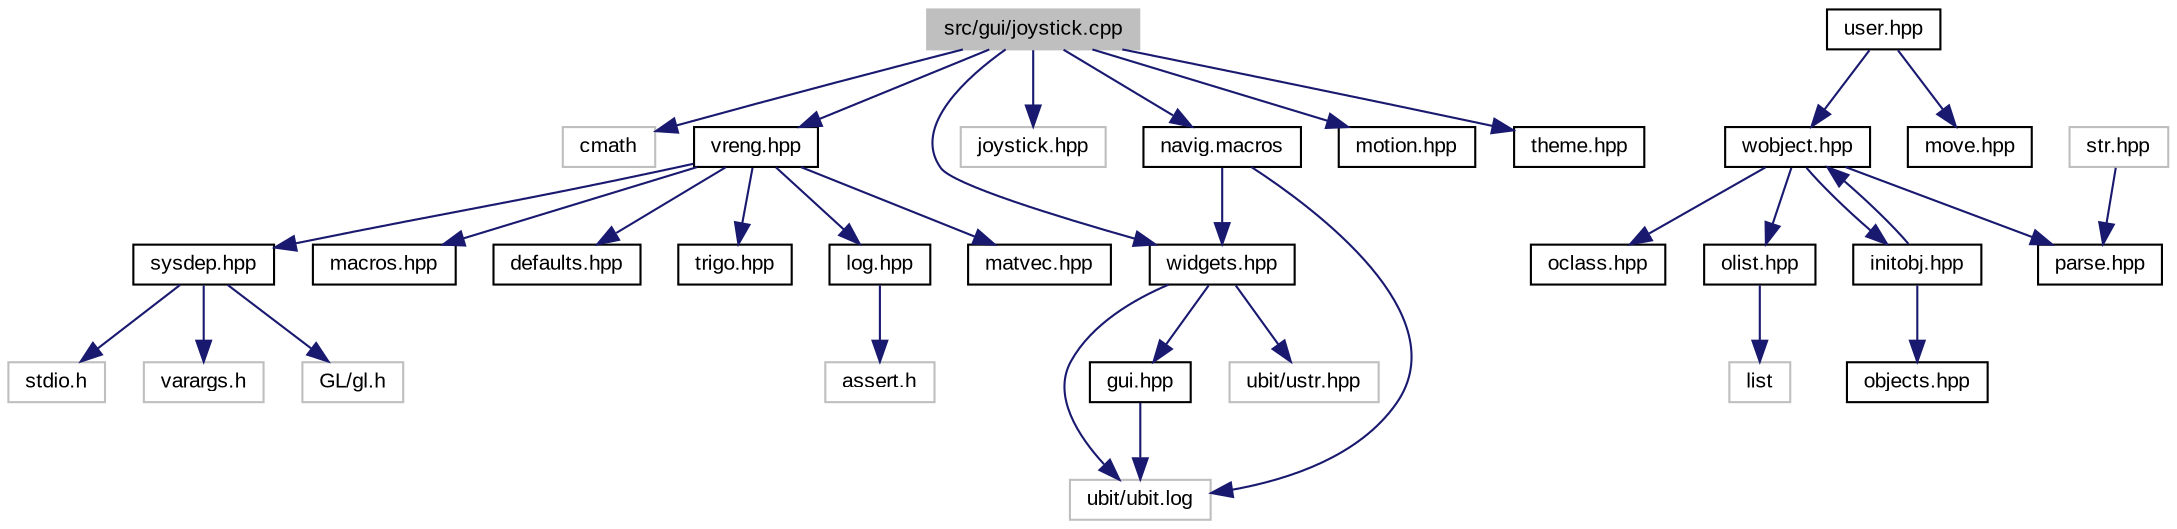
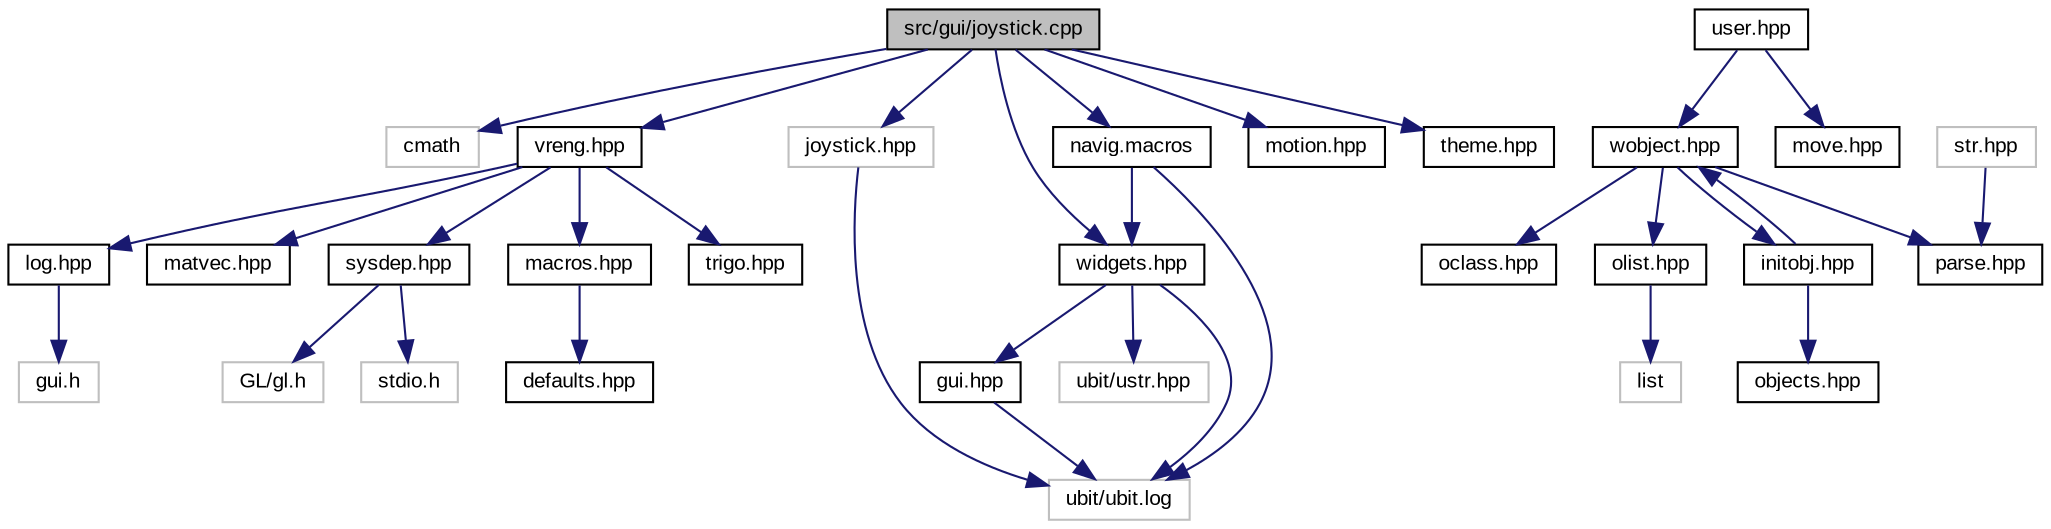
node "src/gui/joystick.cpp": color grey75 -> black
edge "vreng.hpp" -> "defaults.hpp": now "macros.hpp" -> "defaults.hpp"
edge "joystick.hpp" -> "ubit/ubit.log": added
node "varargs.h": removed
node "assert.h": label "assert.h" -> "gui.h"
